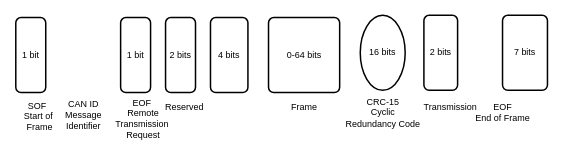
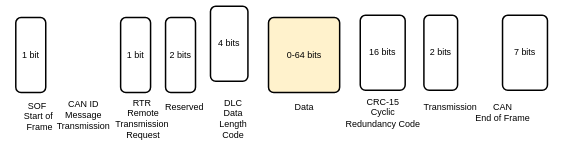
node "16 bits": shape ellipse -> rounded rectangle
node "4 bits": moved (229, 55) -> (229, 44)
node "0-64 bits": fillcolor #ffffff -> #fff2cc
node "Frame": label "Frame" -> "Data"
node "EOF End of Frame": label "EOF End of Frame" -> "CAN End of Frame"
node "CAN ID Message Identifier": label "CAN ID Message Identifier" -> "CAN ID Message Transmission"
node "EOF Remote Transmission Request": label "EOF Remote Transmission Request" -> "RTR Remote Transmission Request"
node "DLC Data Length Code": added
